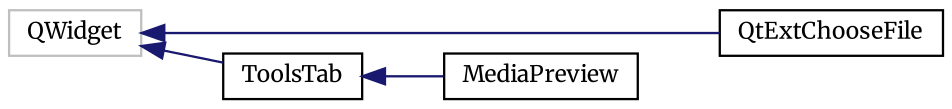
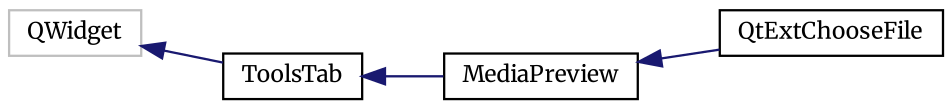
edge "QtExtChooseFile" -> "QWidget": now "QtExtChooseFile" -> "MediaPreview"
